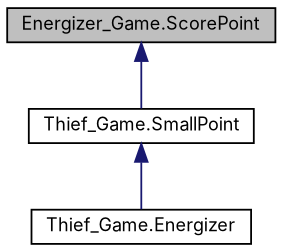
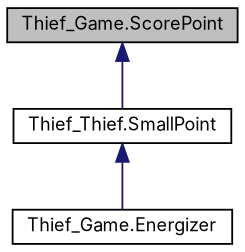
node "Energizer_Game.ScorePoint": label "Energizer_Game.ScorePoint" -> "Thief_Game.ScorePoint"
node "Thief_Game.SmallPoint": label "Thief_Game.SmallPoint" -> "Thief_Thief.SmallPoint"
